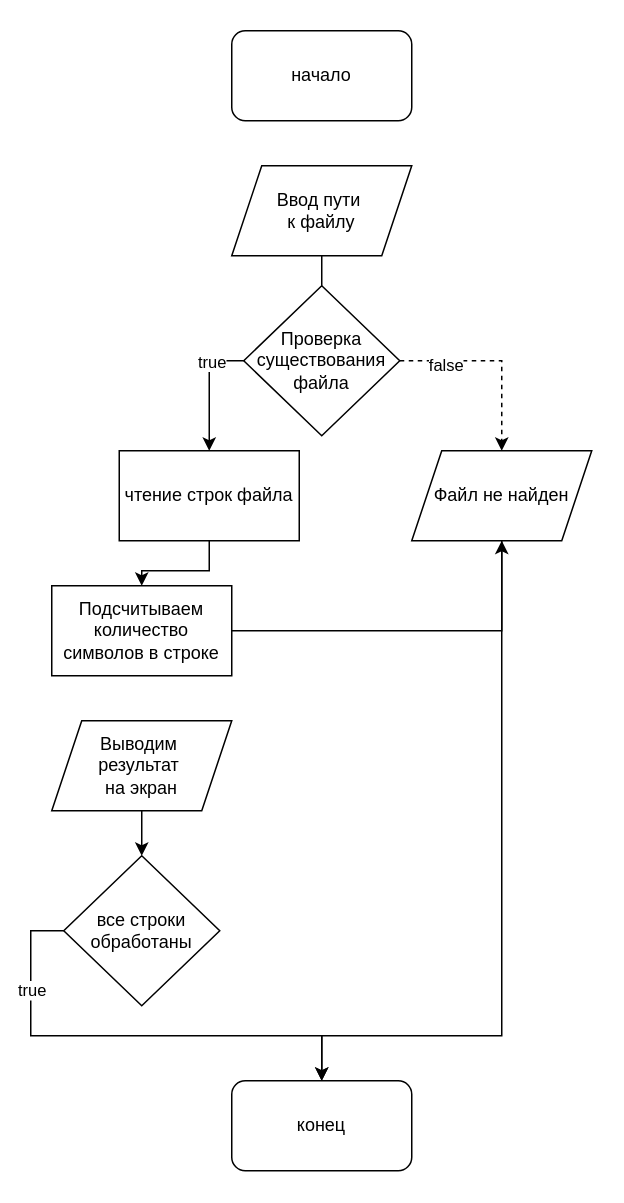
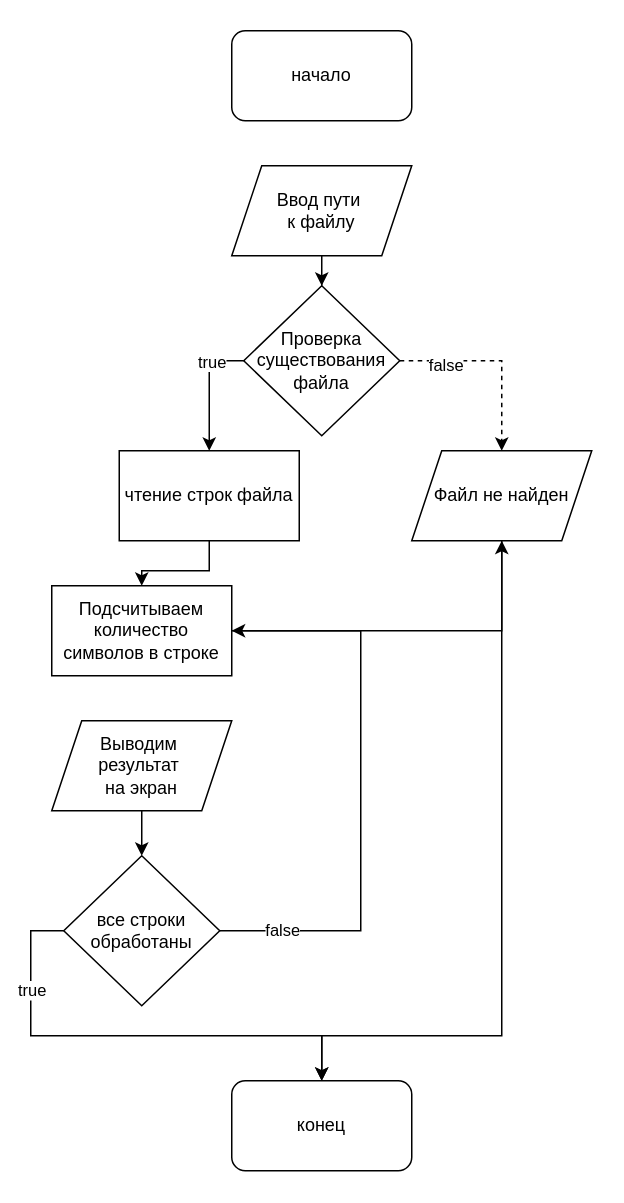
edge "Ввод пути к файлу" -- "Проверка существования файла": arrowhead none -> classic
edge "все строки обработаны" -> "Подсчитываем количество символов в строке": added, label "false"
